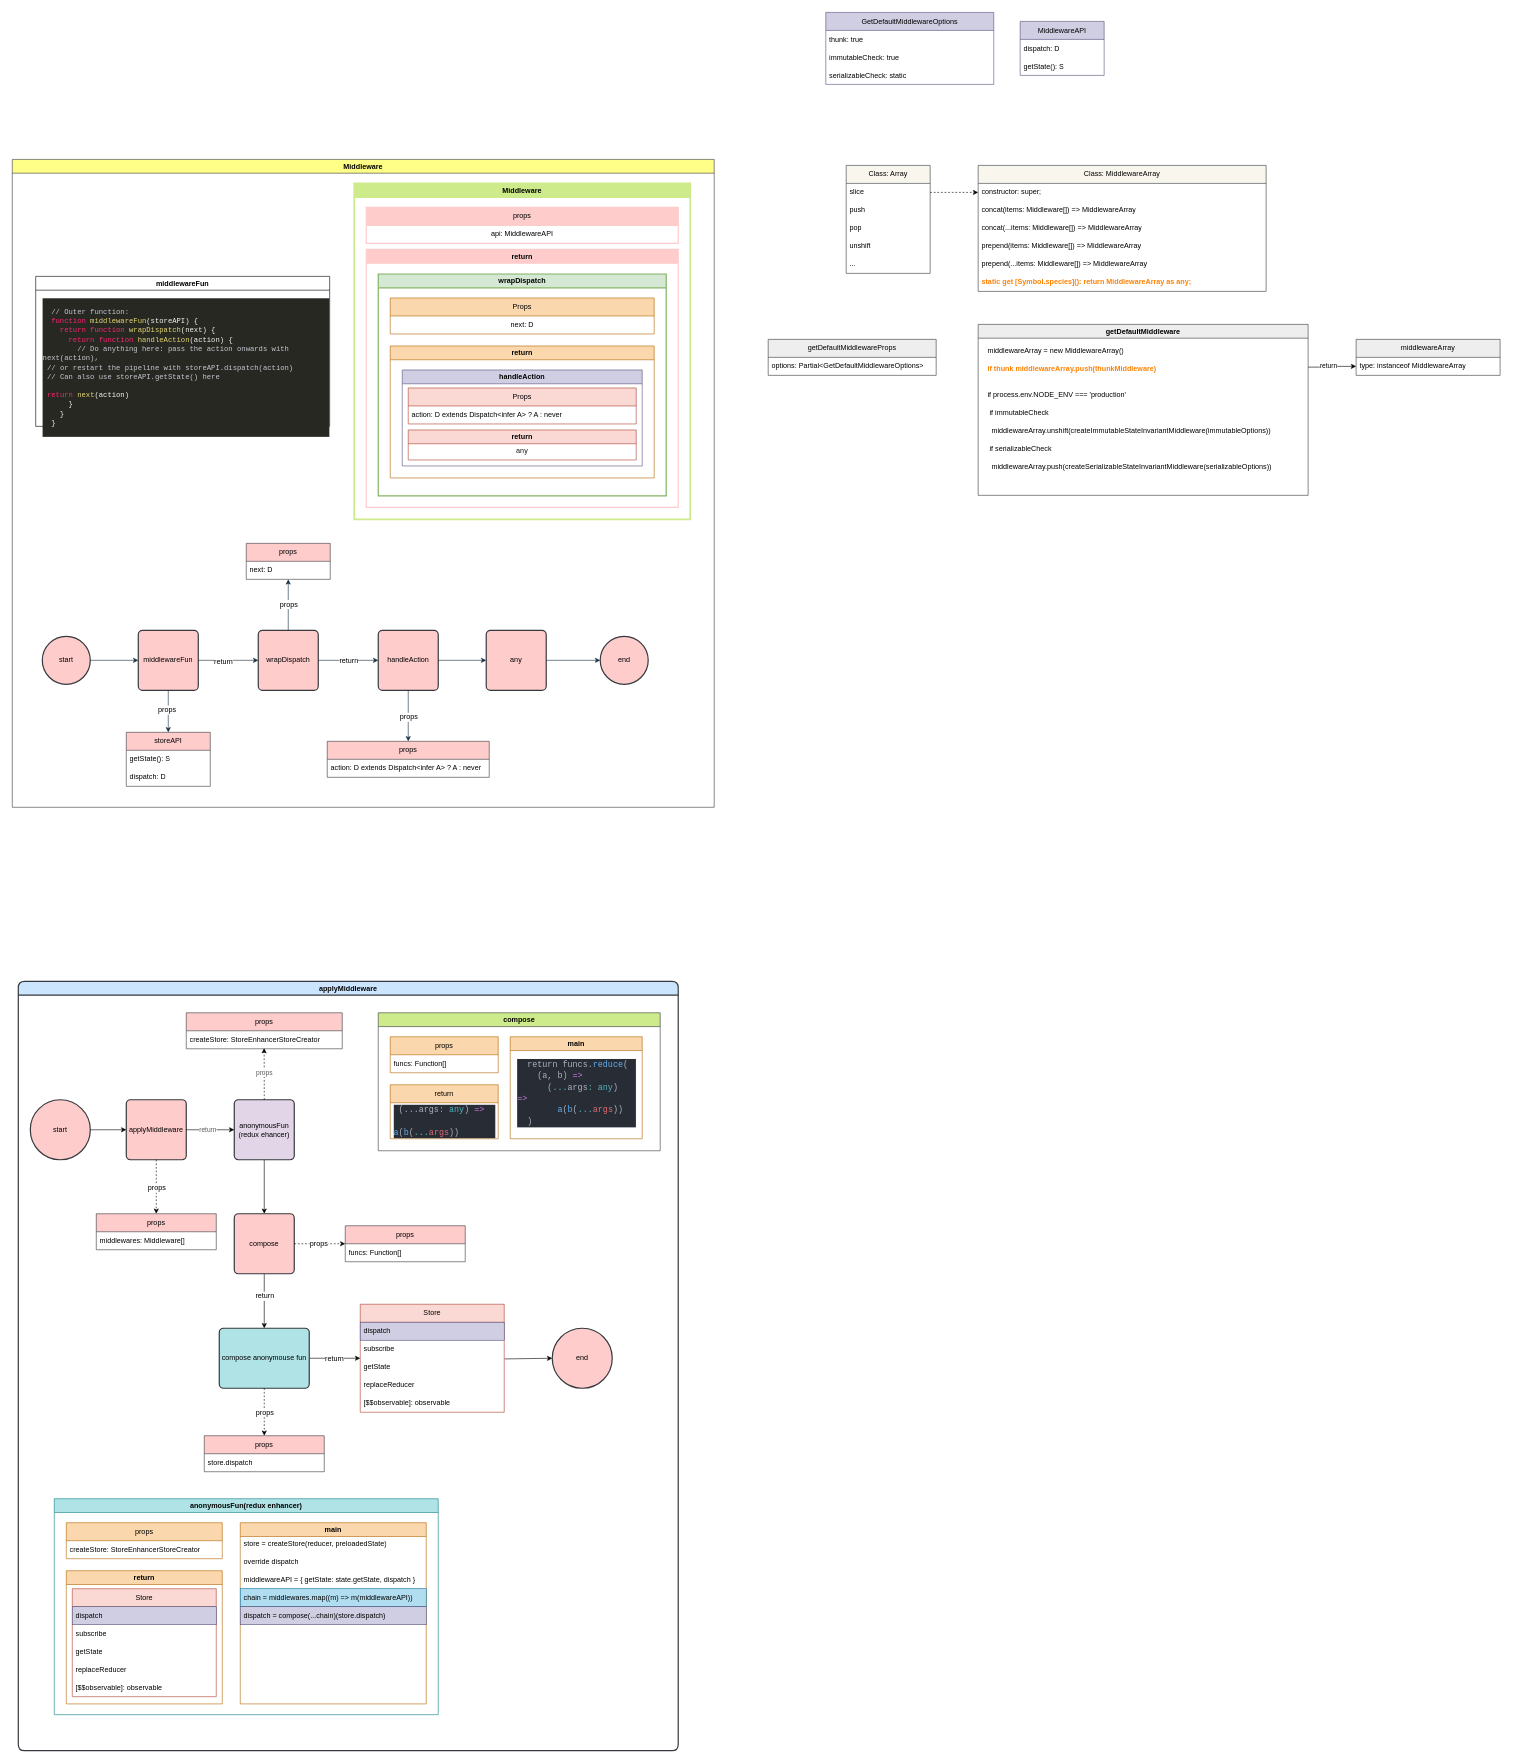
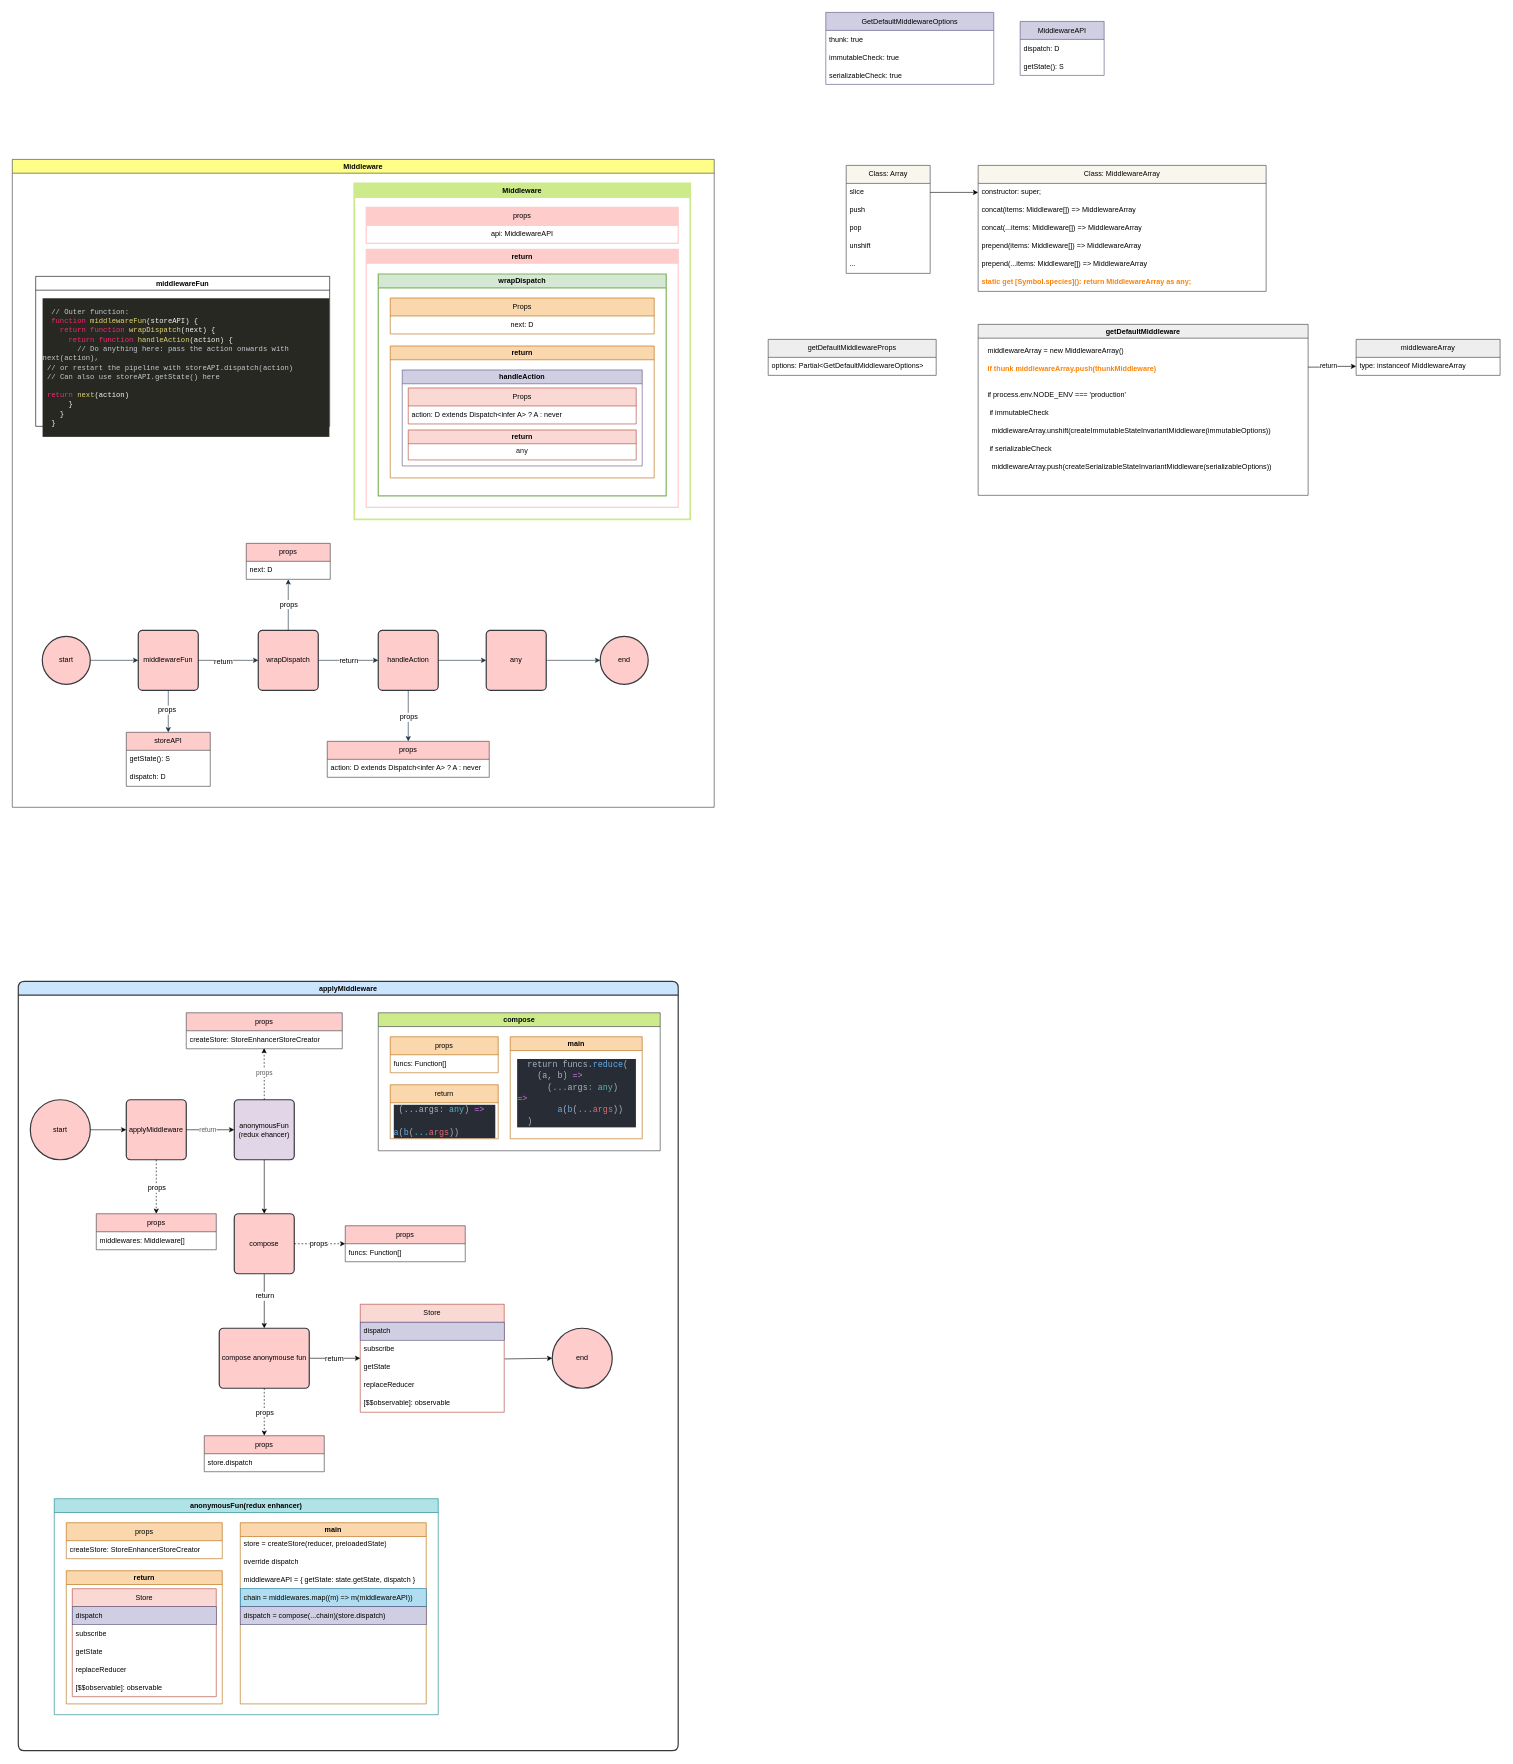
node "serializableCheck: static": label "serializableCheck: static" -> "serializableCheck: true"
edge "slice" -> "constructor: super;": style dashed -> solid
node "compose anonymouse fun": fillcolor #b0e3e6 -> #ffcccc
